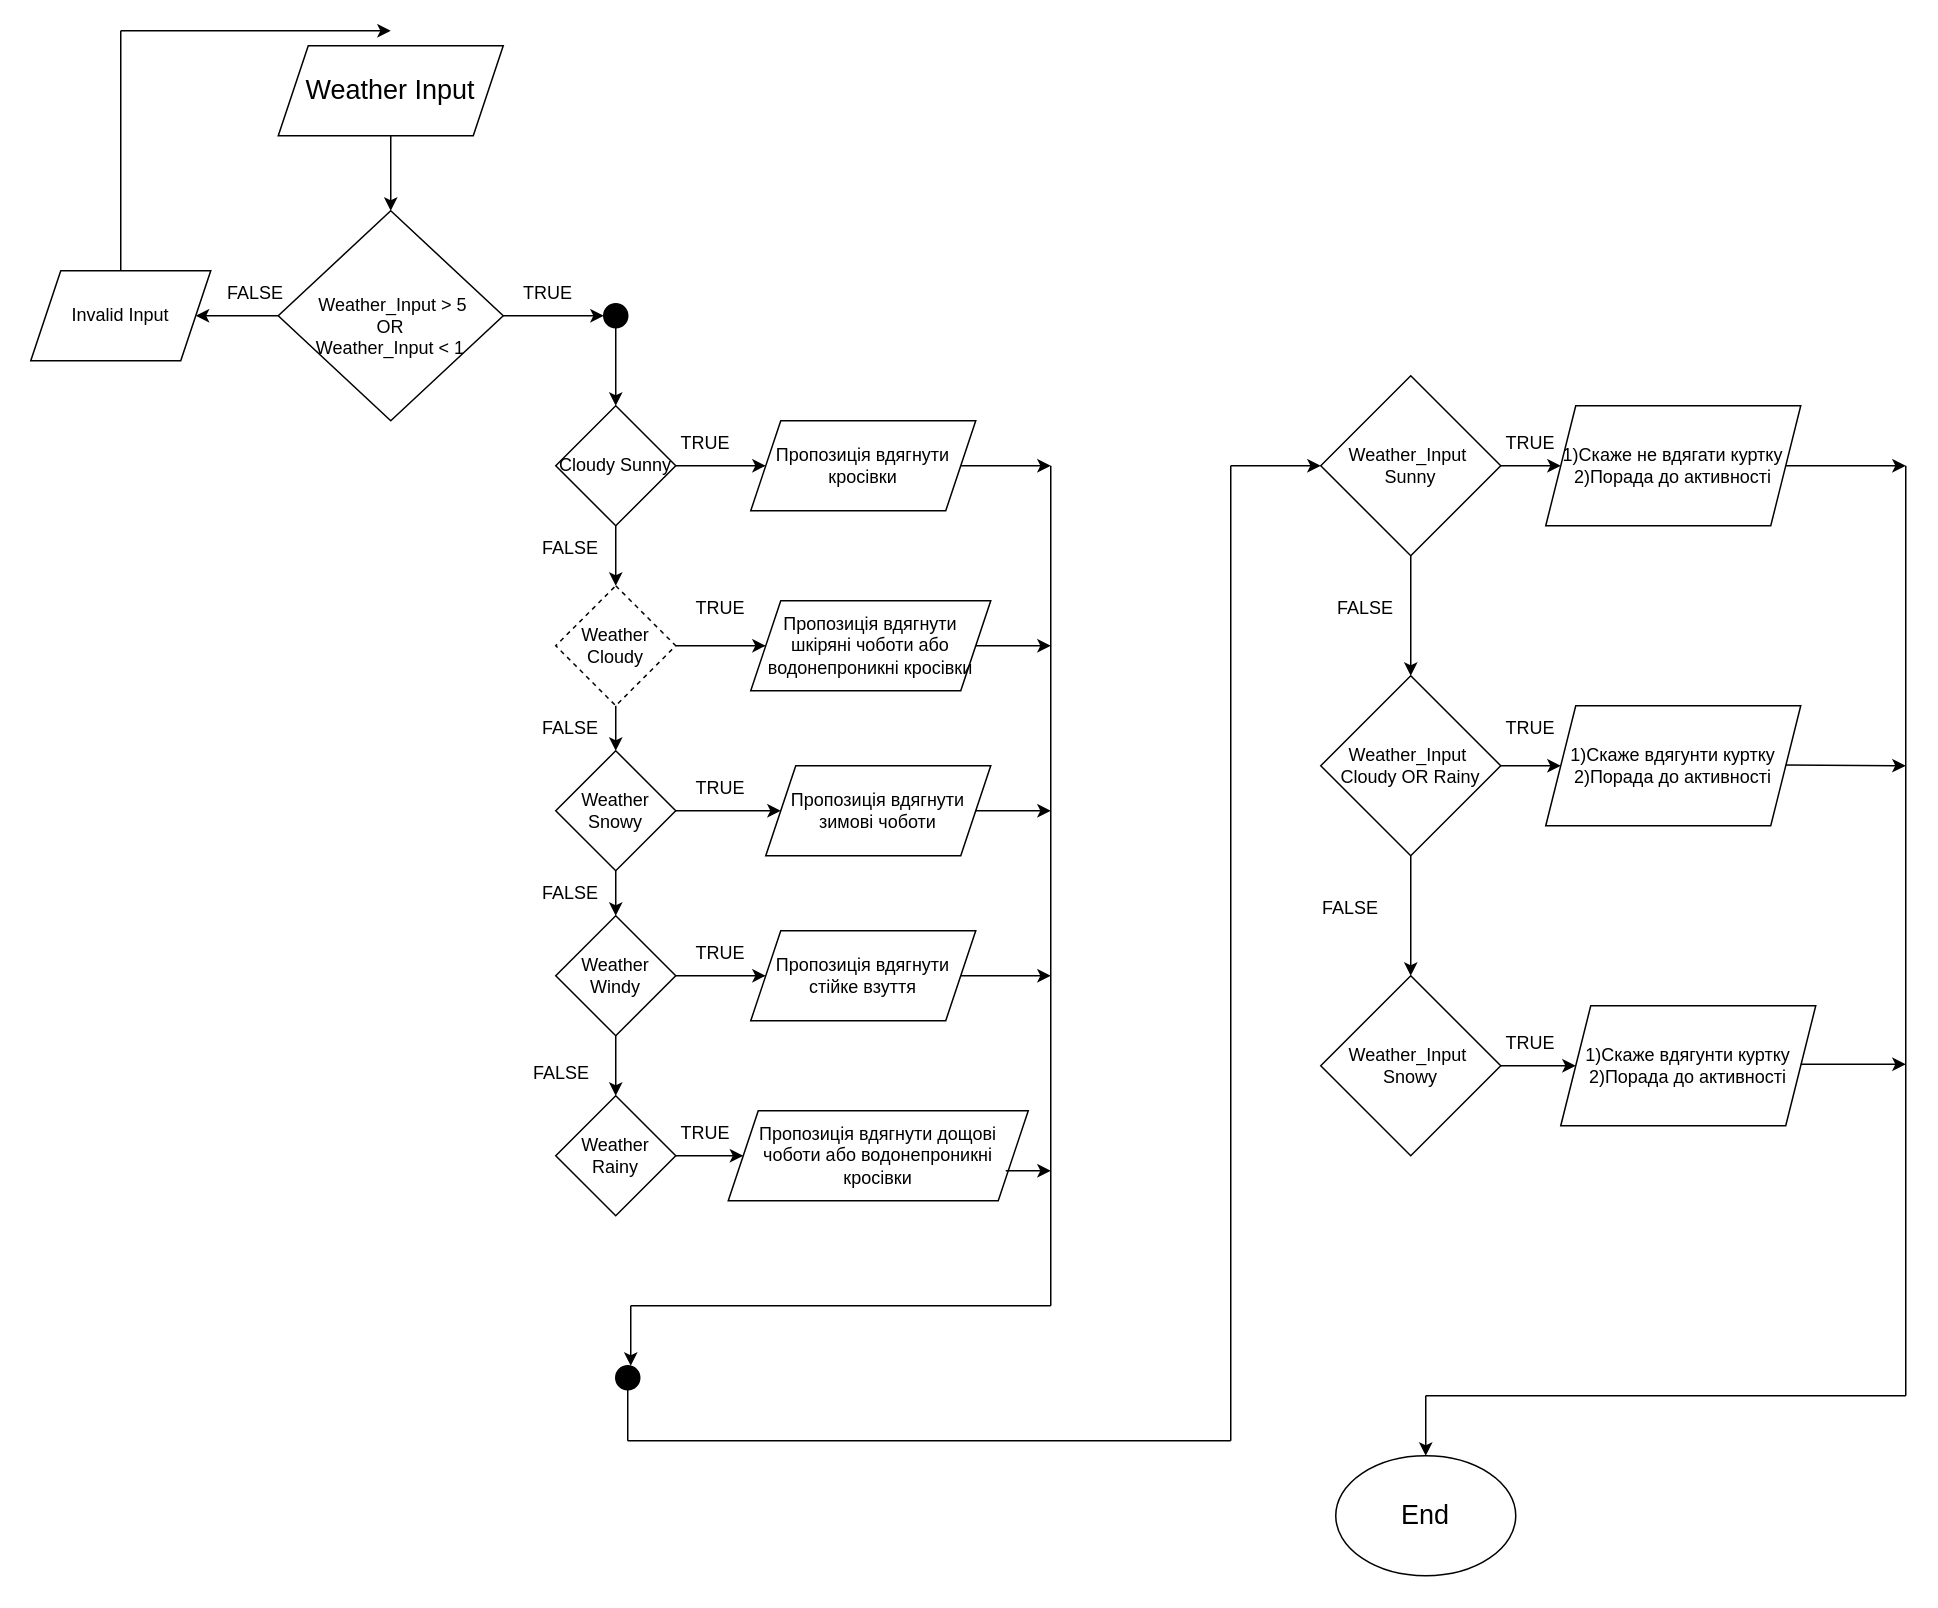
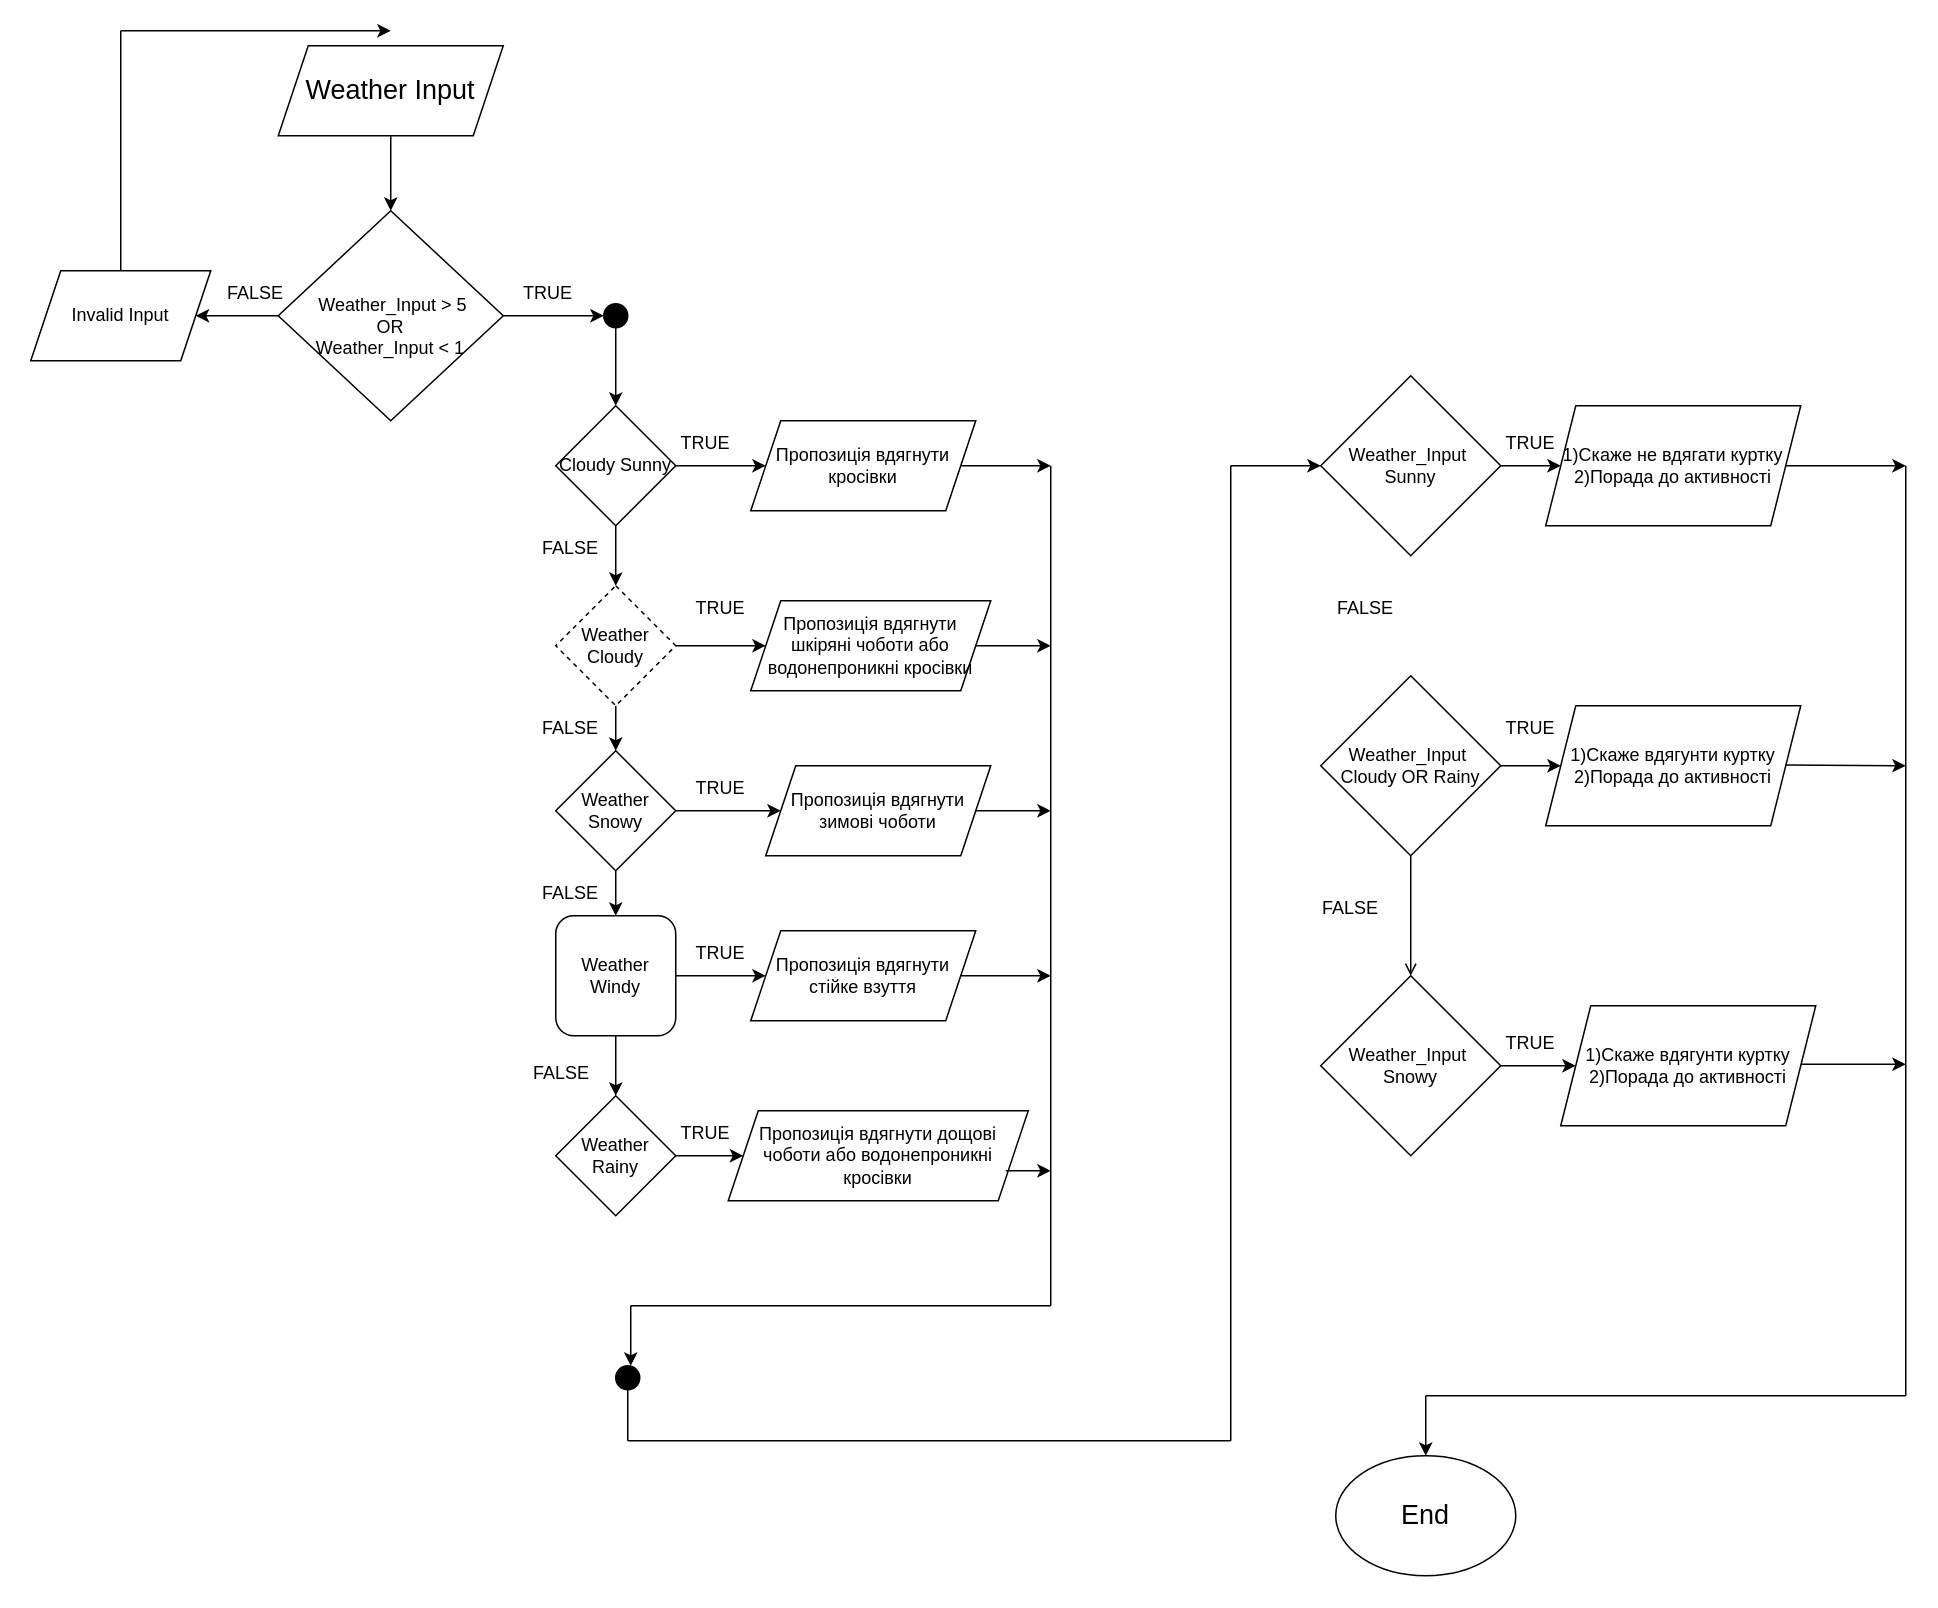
edge "Weather_Input Sunny" -> "Weather_Input Cloudy OR Rainy": removed
edge "Weather_Input Cloudy OR Rainy" -> "Weather_Input Snowy": arrowhead classic -> open
node "Weather Windy": shape diamond -> rounded rectangle
